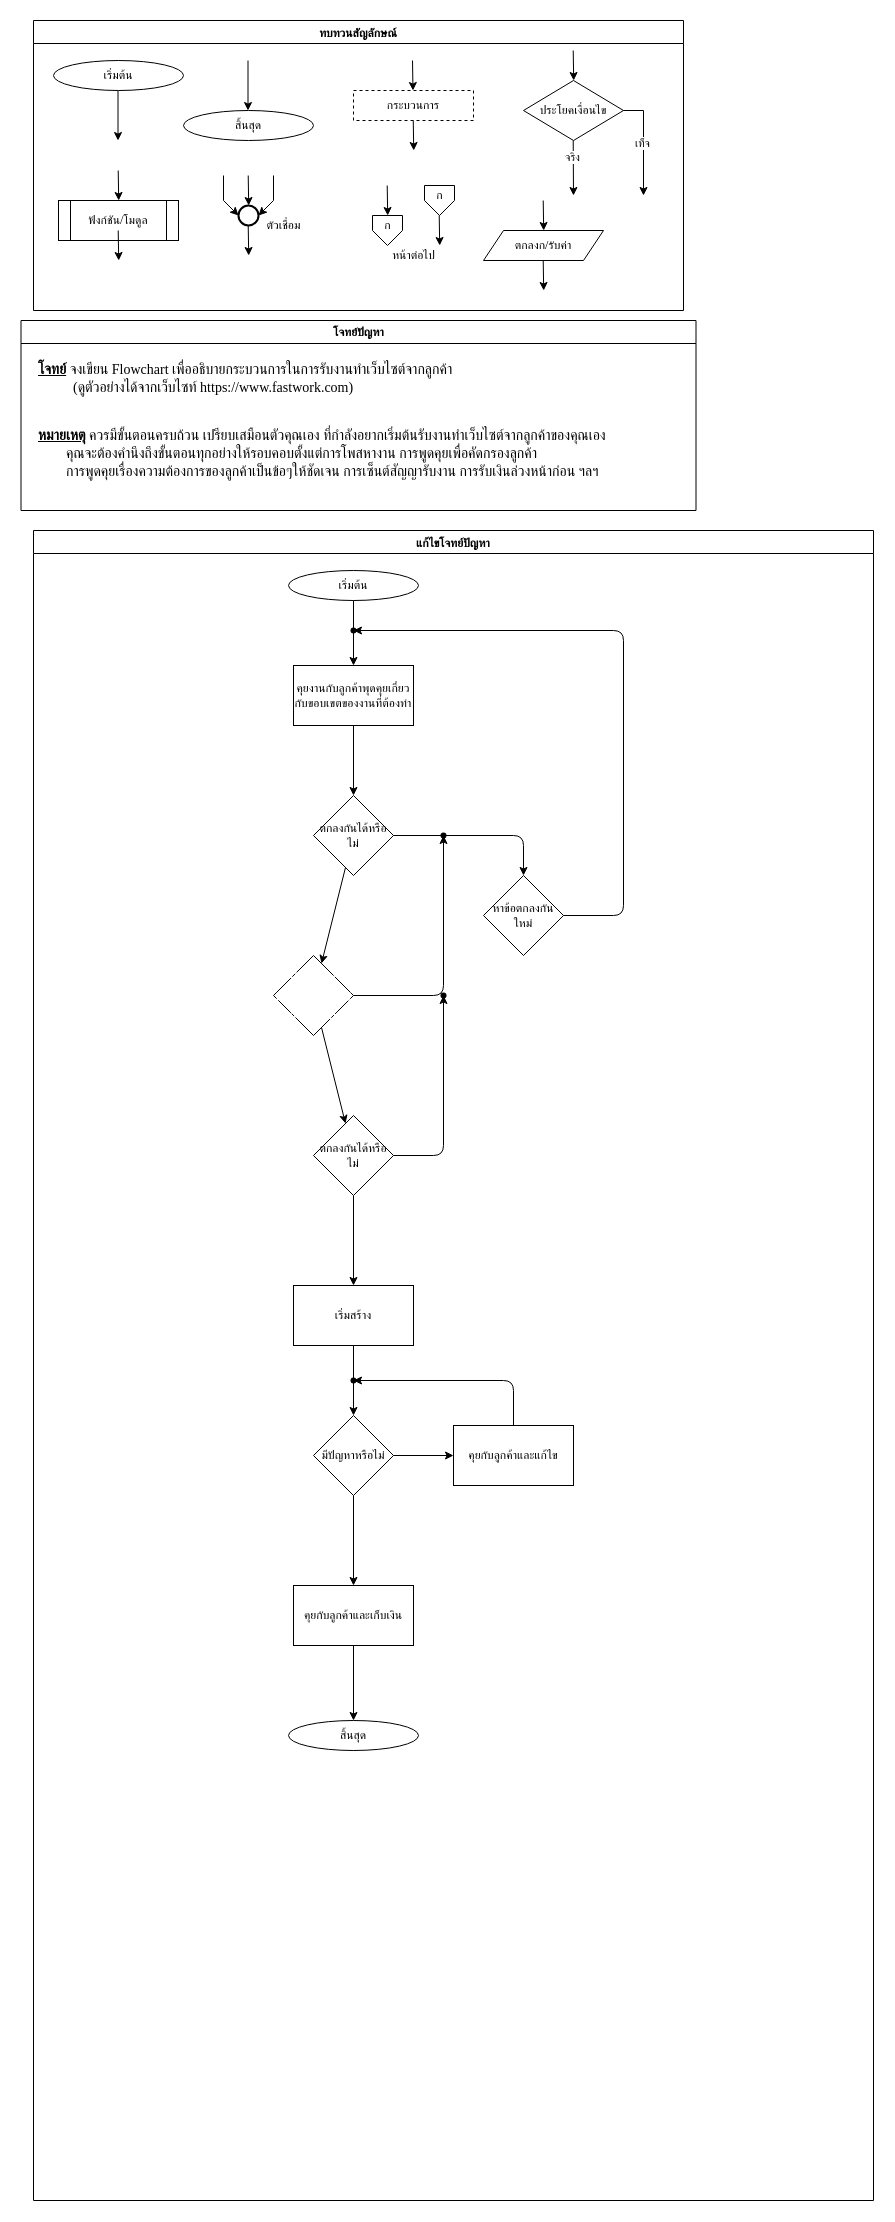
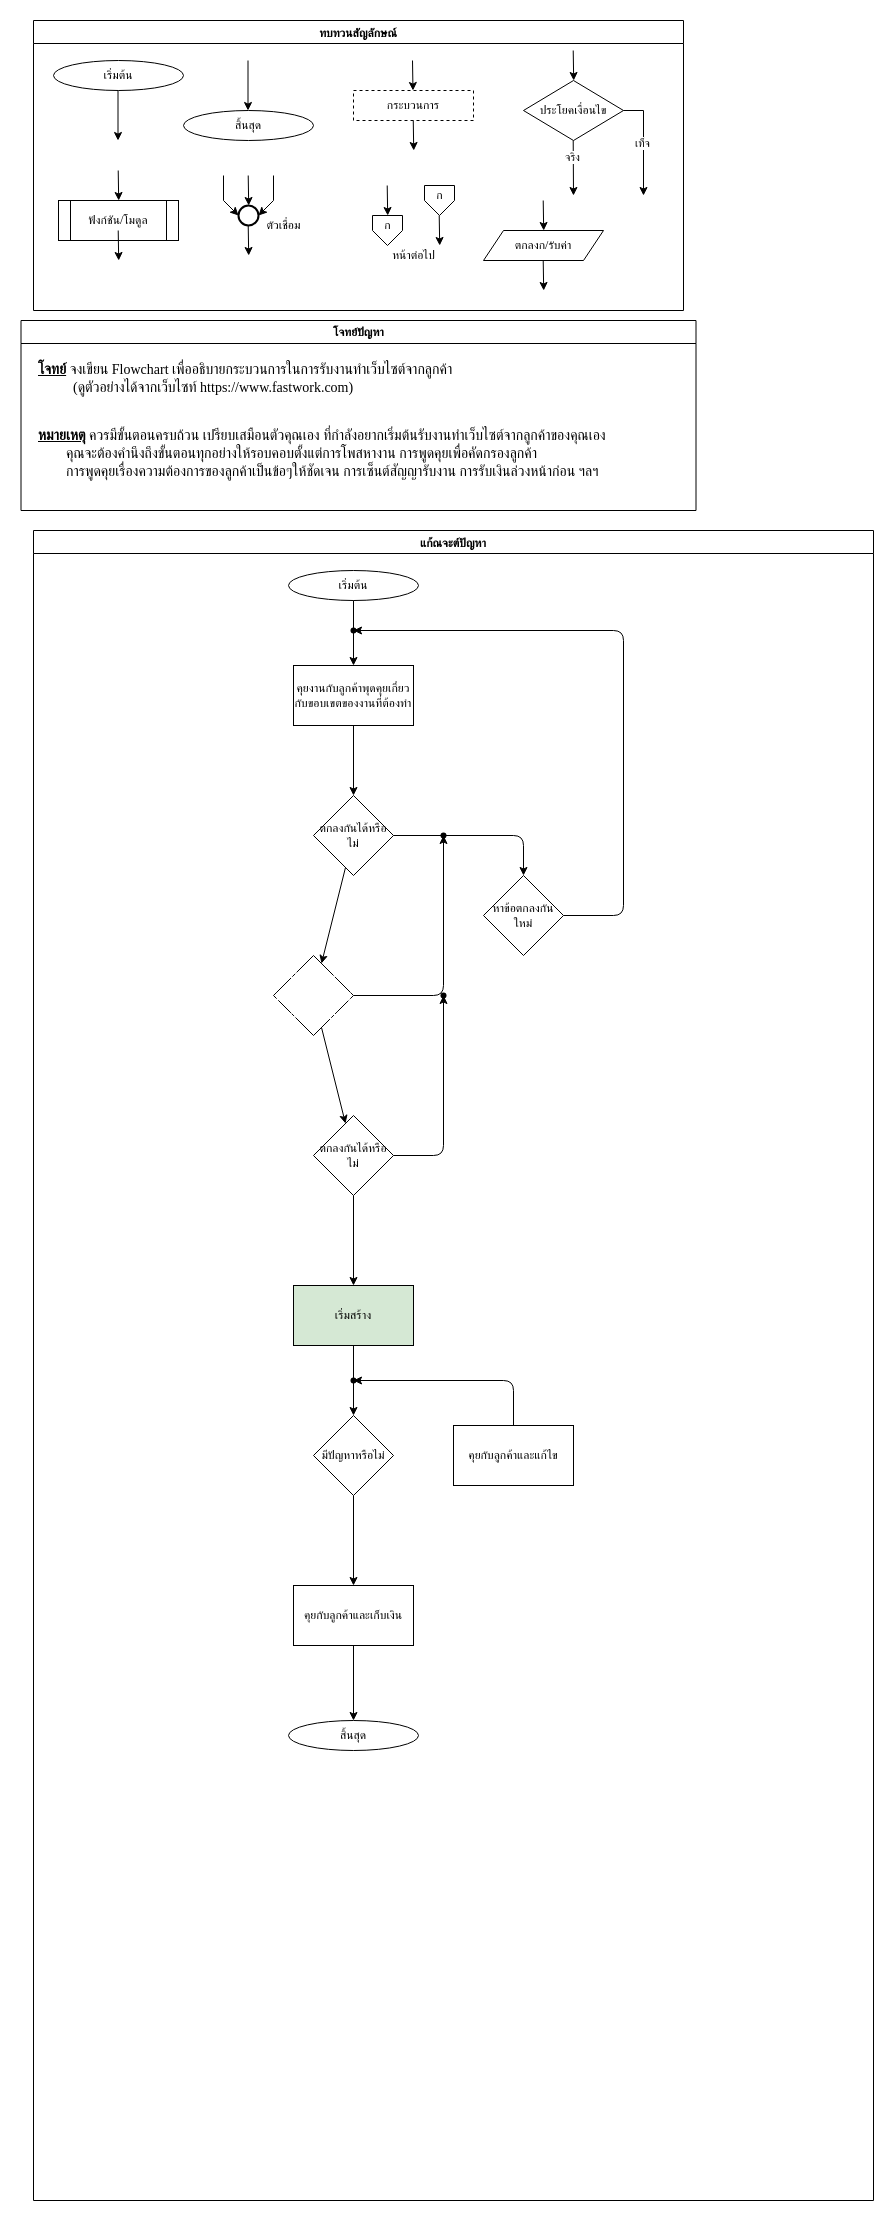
node "แก้ไขโจทย์ปัญหา": label "แก้ไขโจทย์ปัญหา" -> "แก้ณจะต์ปัญหา"
node "เริ่มสร้าง": fillcolor #ffffff -> #d5e8d4
edge "มีปัญหาหรือไม่" -> "คุยกับลูกค้าและแก้ไข": removed
